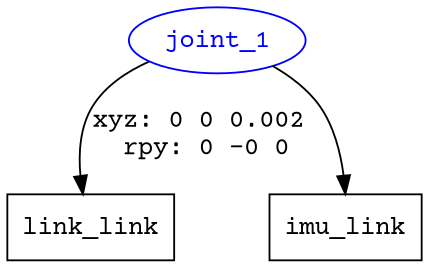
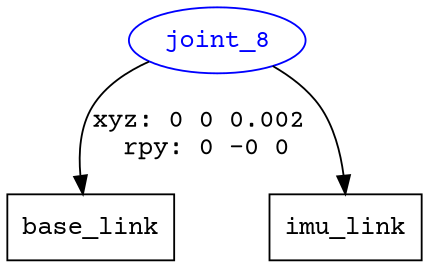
node "joint_1": label "joint_1" -> "joint_8"
node "link_link": label "link_link" -> "base_link"
